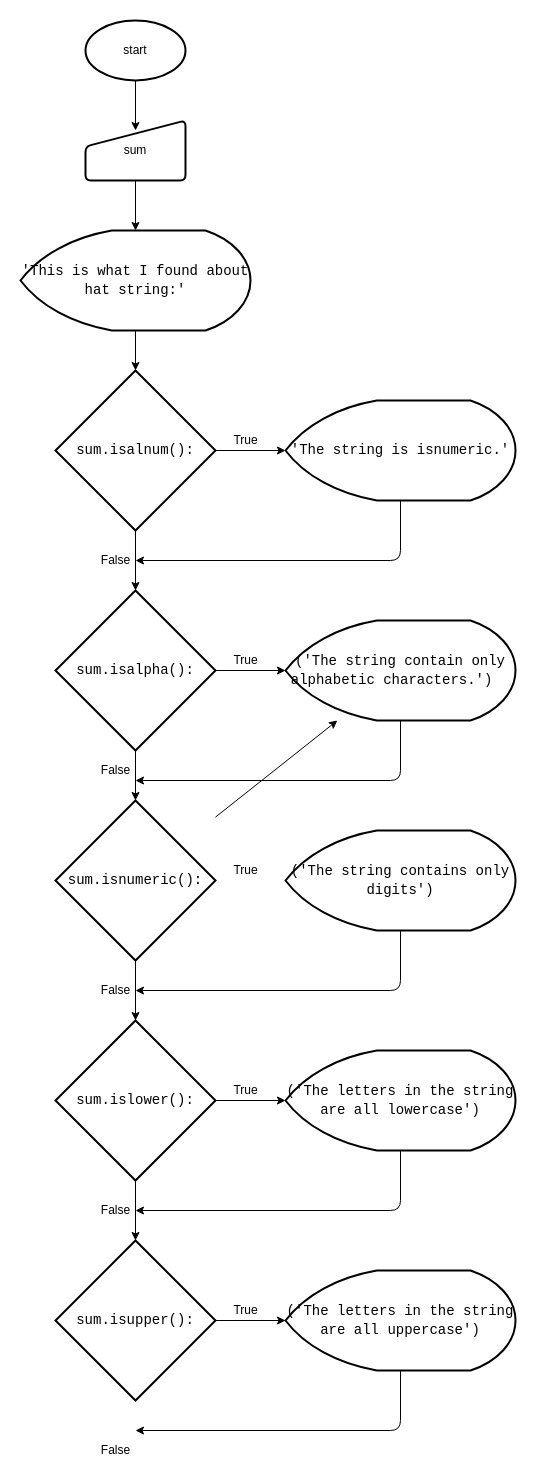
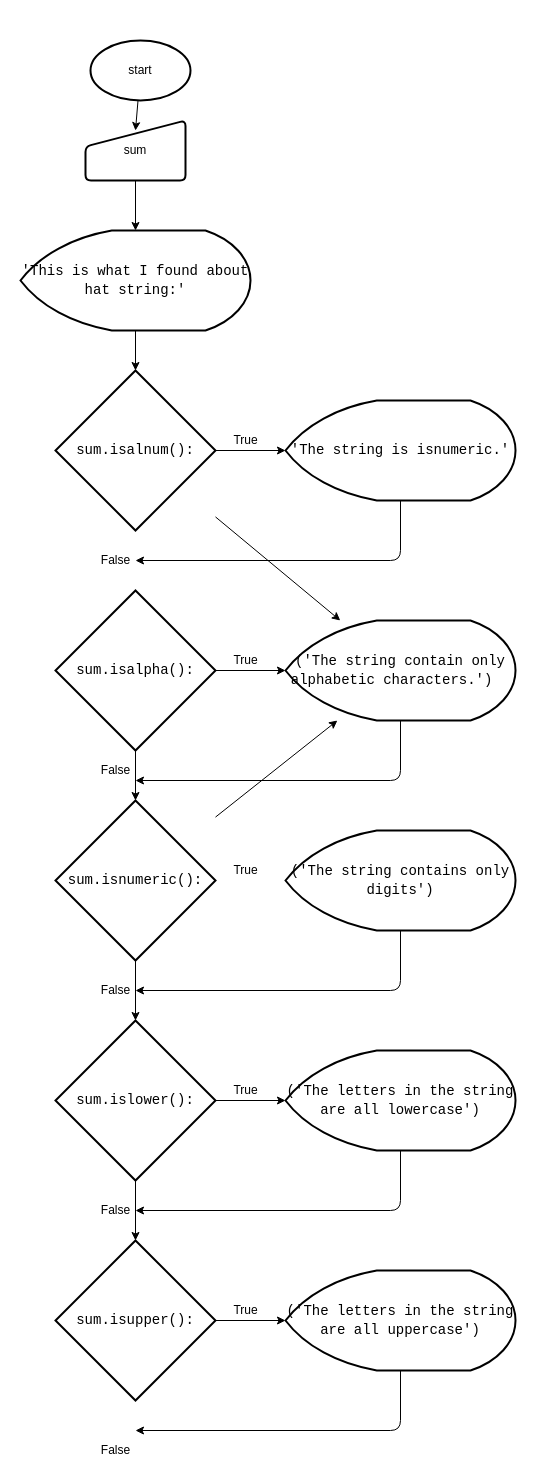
node "start": moved (136, 51) -> (141, 71)
edge "sum.isalnum():" -> "sum.isalpha():": now "sum.isalnum():" -> "('The string contain only alphabetic characters.')"
